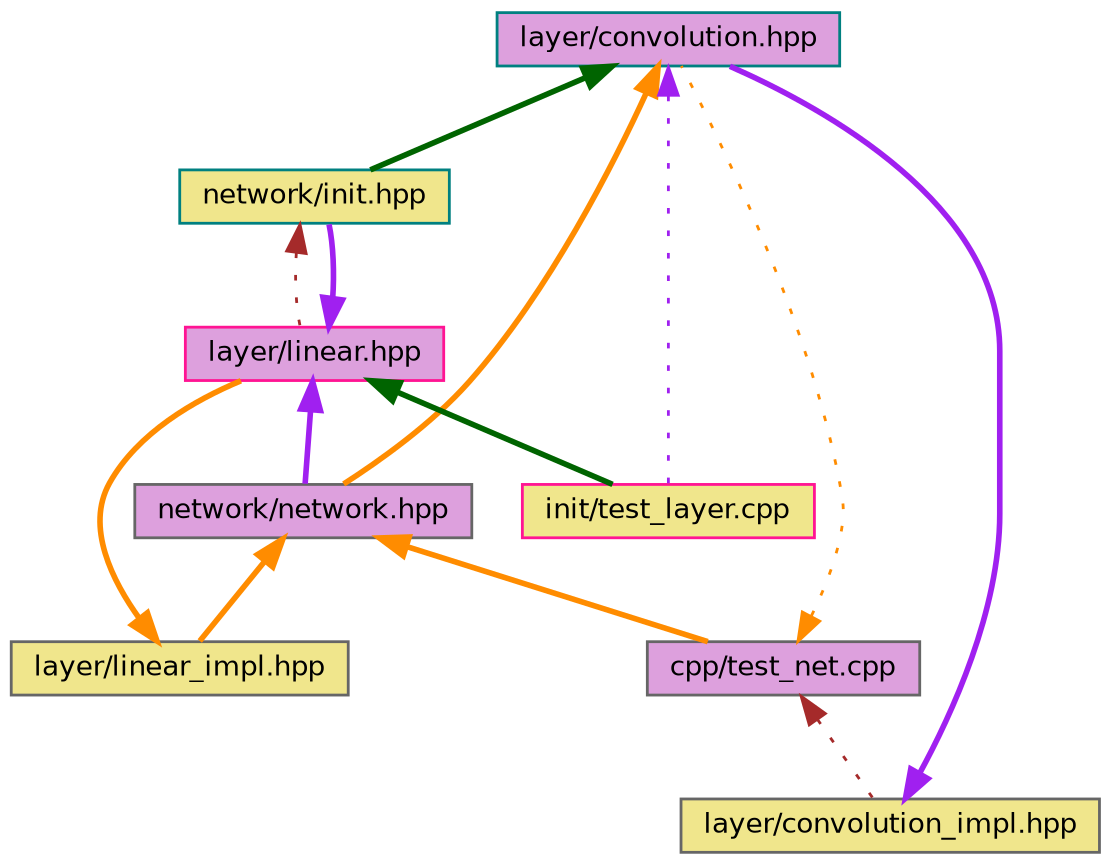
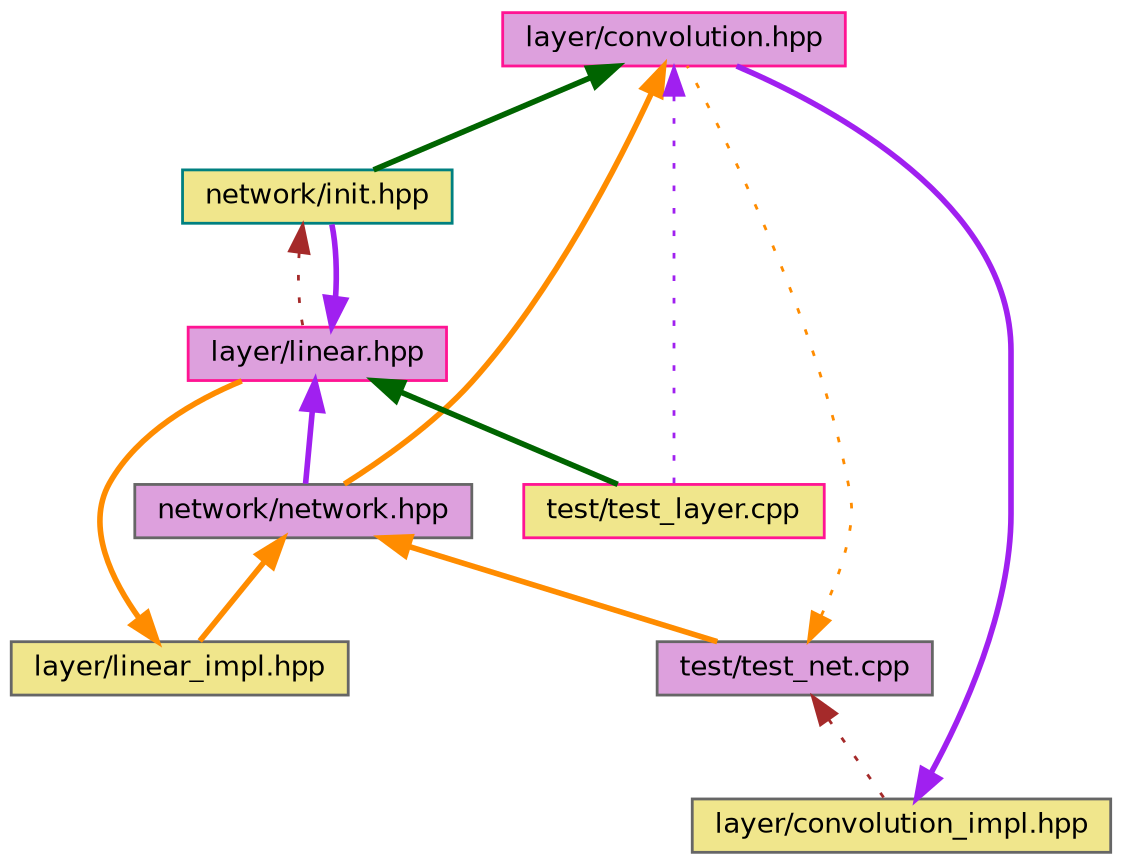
node "layer/convolution.hpp": color teal -> deeppink
node "init/test_layer.cpp": label "init/test_layer.cpp" -> "test/test_layer.cpp"
node "cpp/test_net.cpp": label "cpp/test_net.cpp" -> "test/test_net.cpp"
